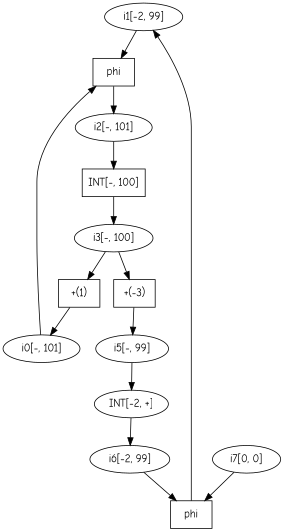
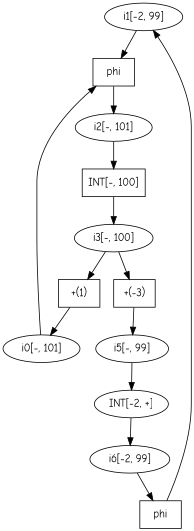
node "i7[0, 0]": removed
